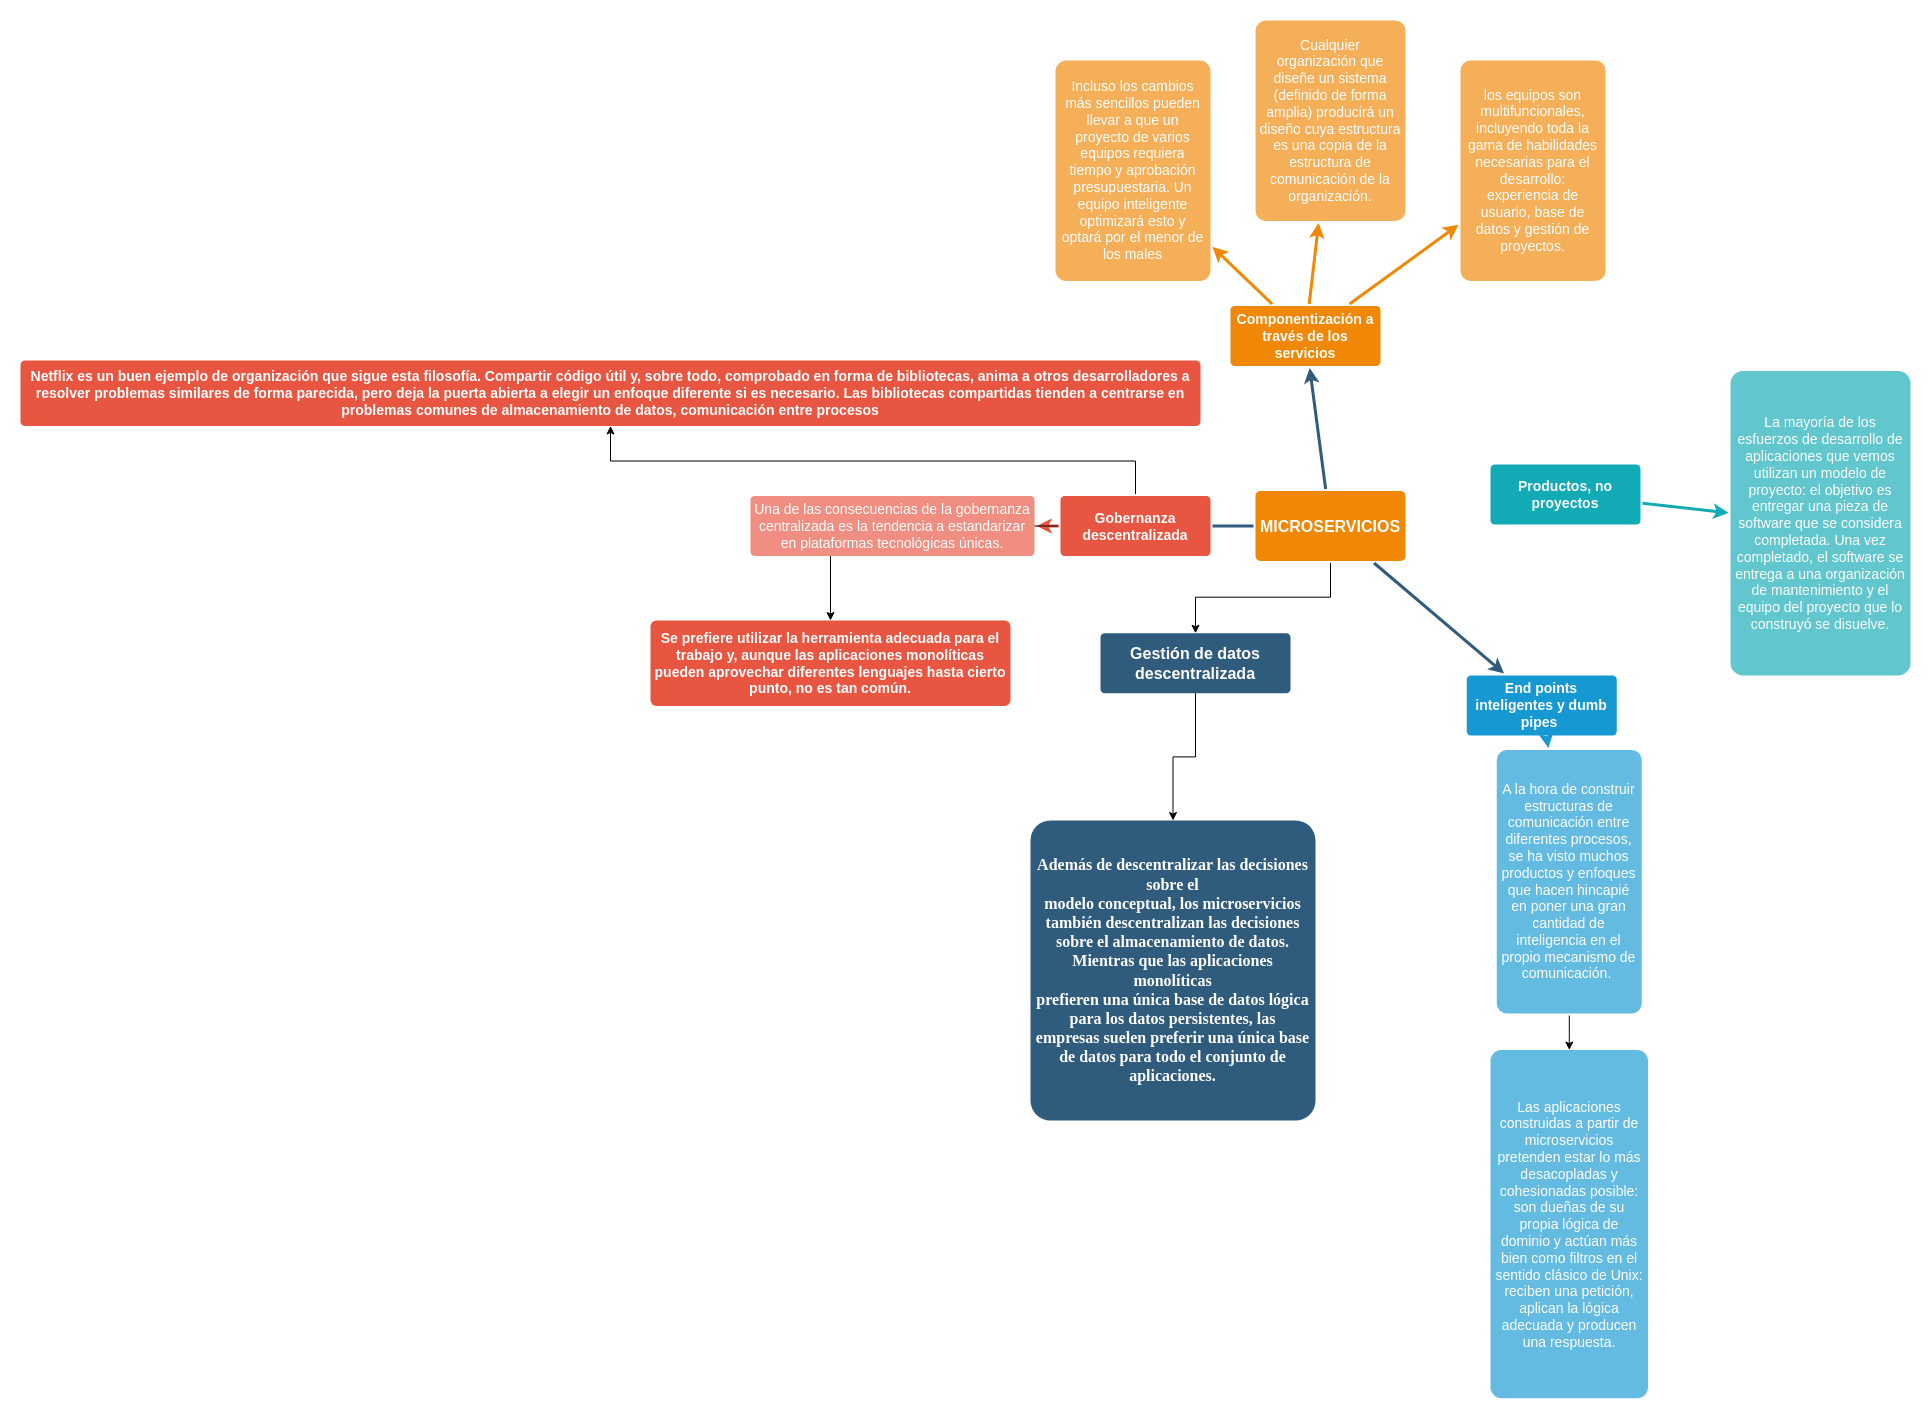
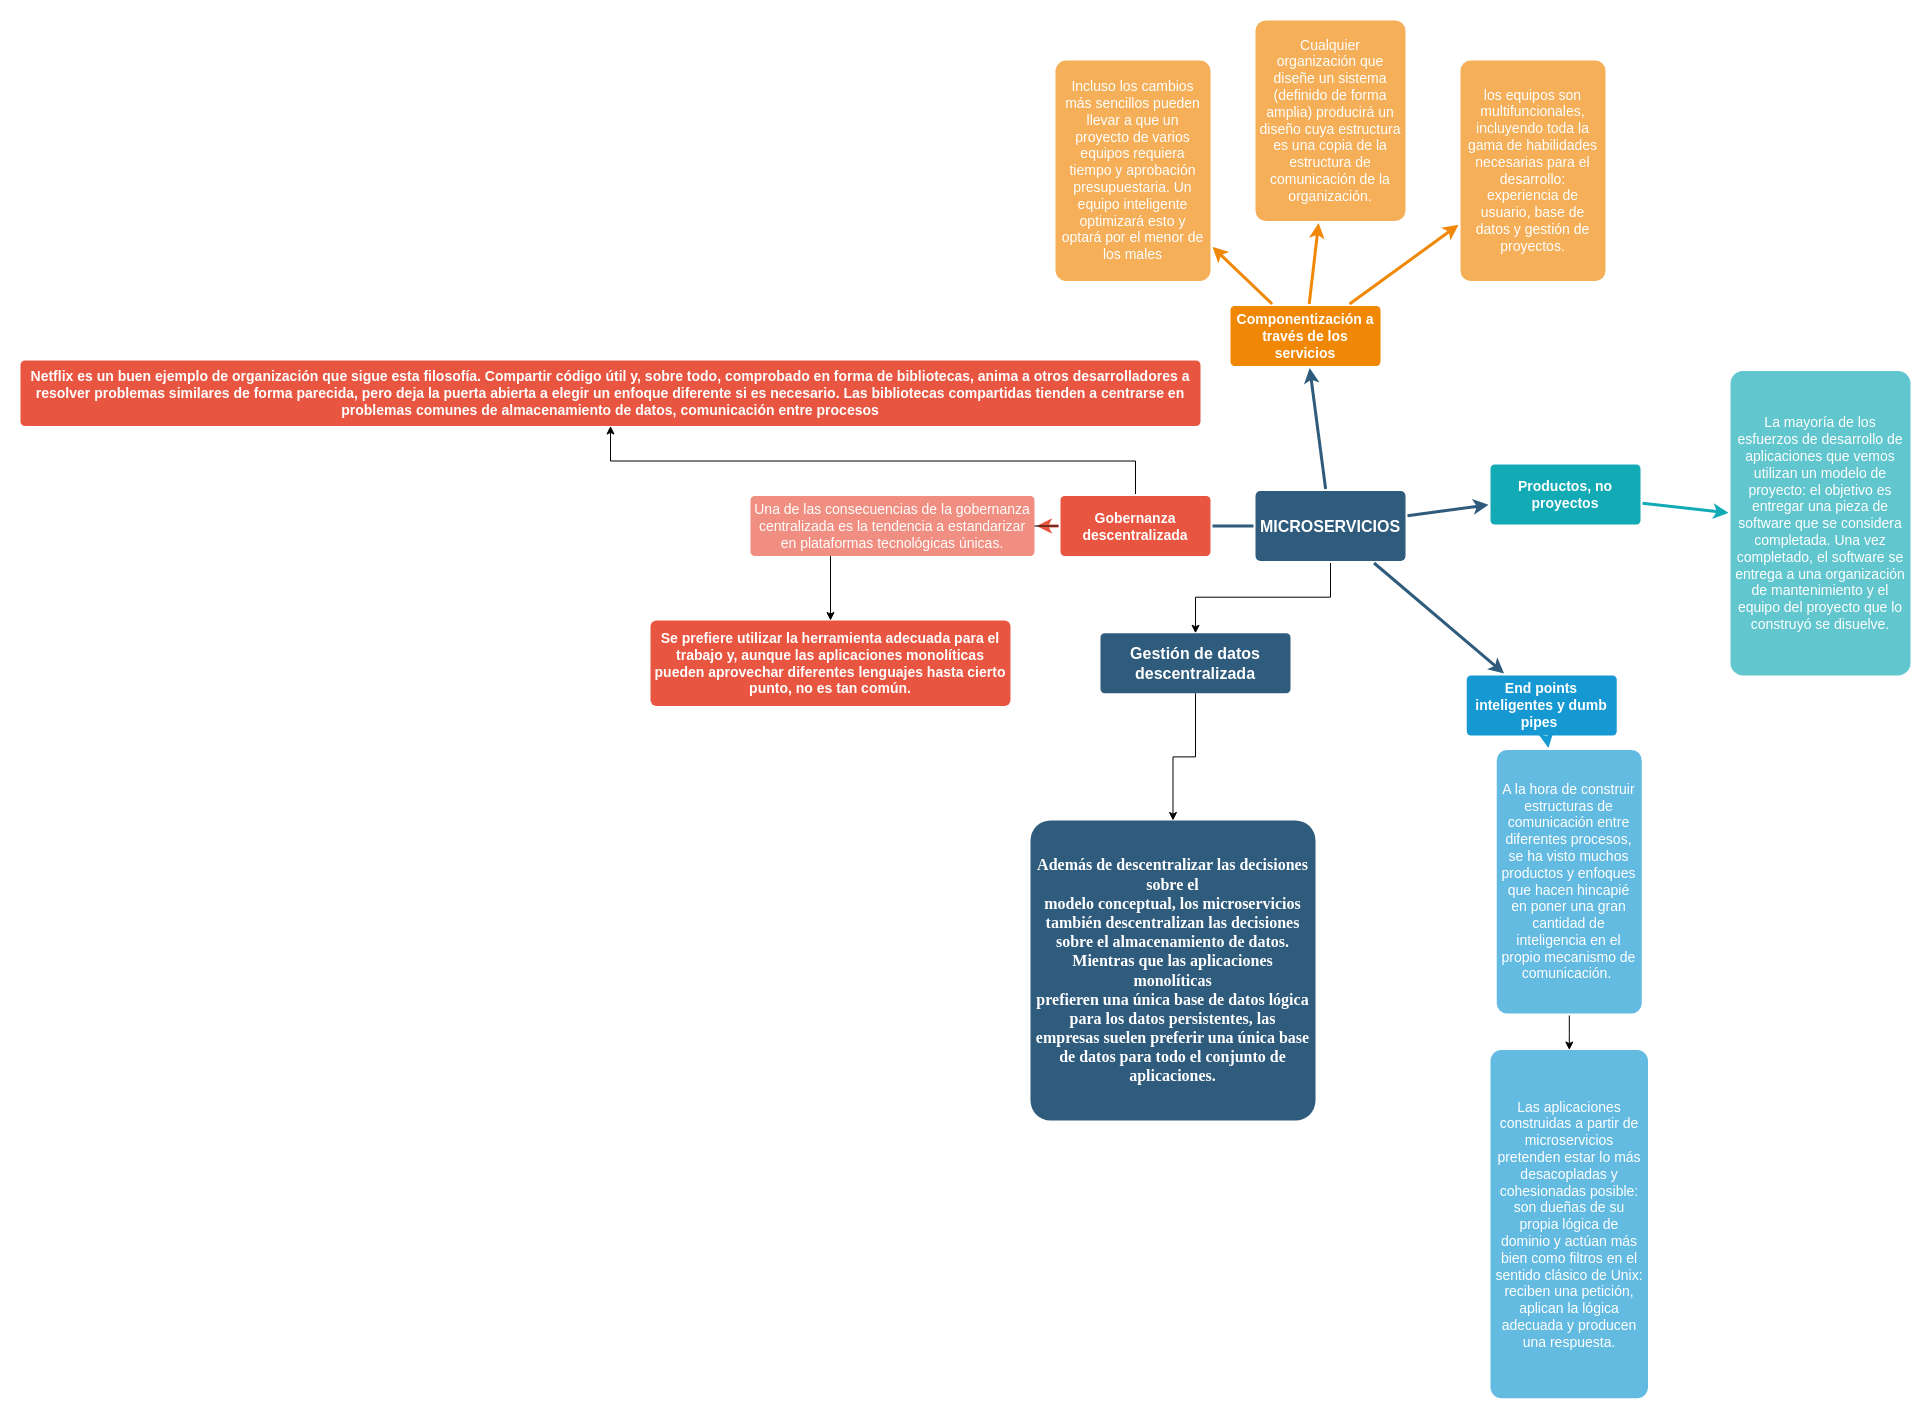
edge "MICROSERVICIOS" -> "Productos, no proyectos": added
node "MICROSERVICIOS": fillcolor #f08705 -> #2f5b7c
